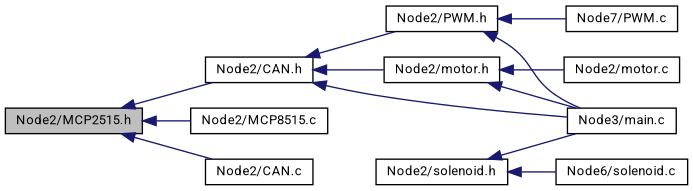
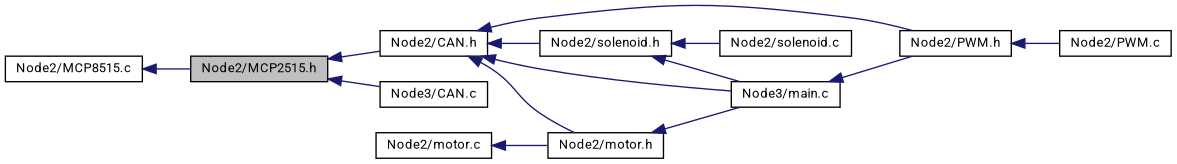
node "Node7/PWM.c": label "Node7/PWM.c" -> "Node2/PWM.c"
edge "Node2/solenoid.h" -> "Node2/CAN.h": added
edge "Node2/motor.c" -> "Node2/motor.h": reversed
edge "Node3/main.c" -> "Node2/PWM.h": reversed
edge "Node2/MCP8515.c" -> "Node2/MCP2515.h": reversed
node "Node2/CAN.c": label "Node2/CAN.c" -> "Node3/CAN.c"
node "Node6/solenoid.c": label "Node6/solenoid.c" -> "Node2/solenoid.c"
